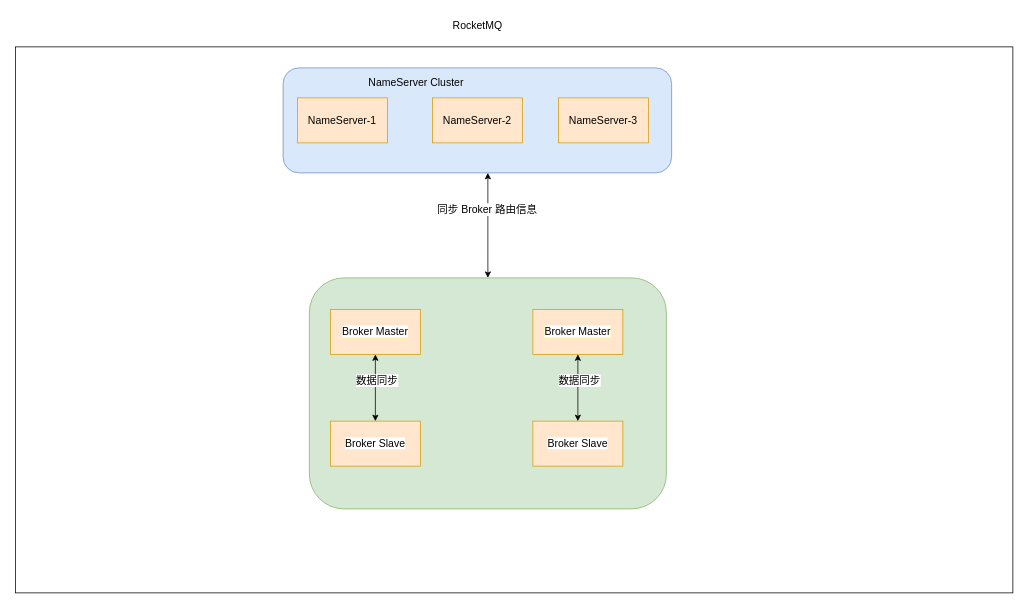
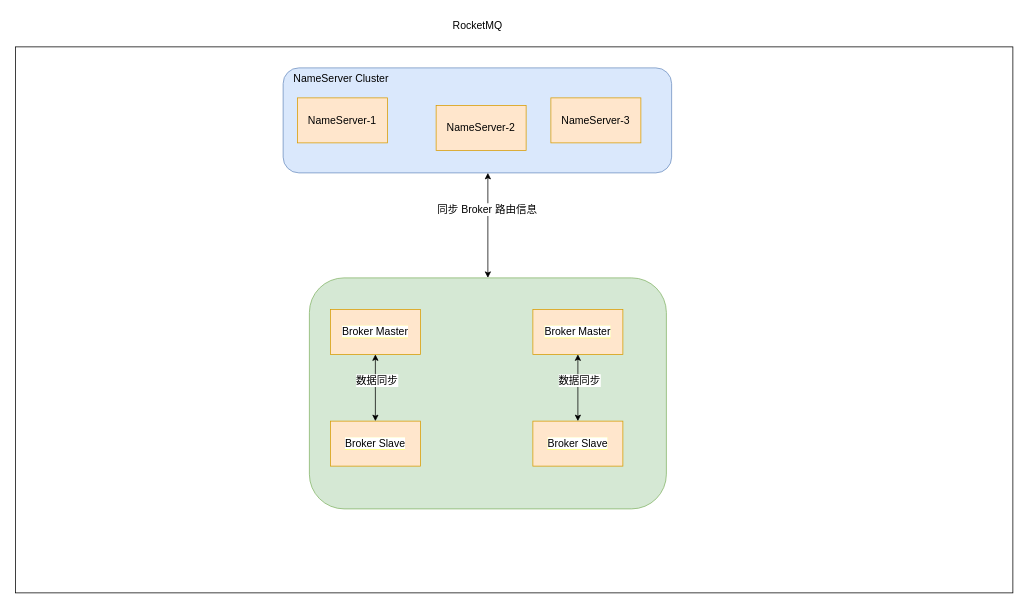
node "NameServer Cluster": moved (416, 82) -> (341, 78)
node "NameServer-2": moved (477, 120) -> (481, 128)
node "NameServer-3": moved (603, 120) -> (596, 120)
